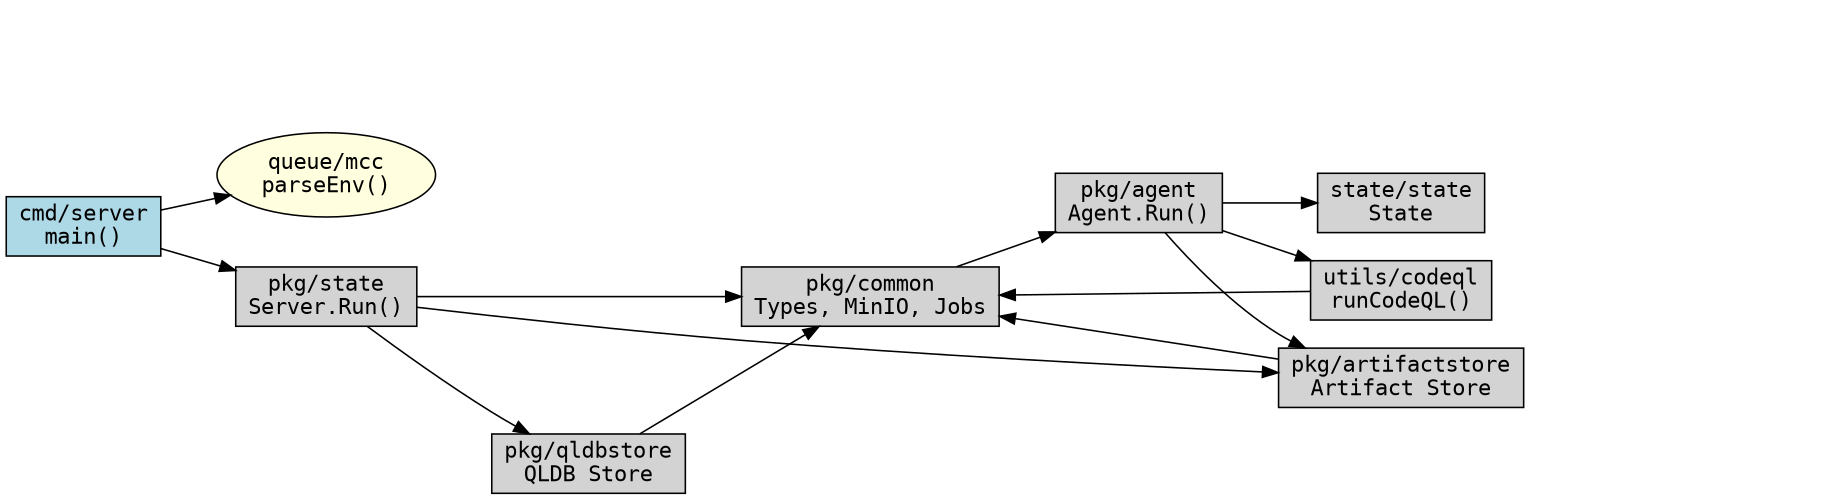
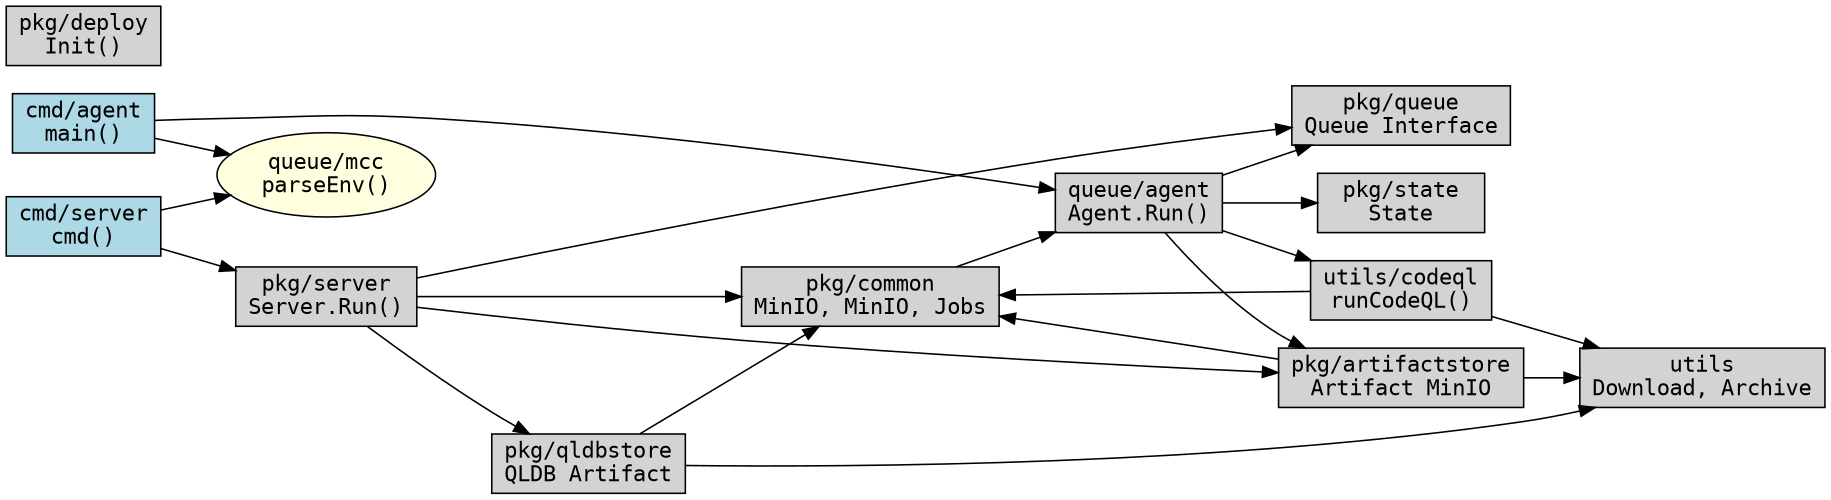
node "pkg/deploy Init()": added
node "pkg/queue Queue Interface": added
node "cmd/agent main()": added
node "pkg/agent Agent.Run()": label "pkg/agent Agent.Run()" -> "queue/agent Agent.Run()"
node "state/state State": label "state/state State" -> "pkg/state State"
node "cmd/server main()": label "cmd/server main()" -> "cmd/server cmd()"
node "pkg/state Server.Run()": label "pkg/state Server.Run()" -> "pkg/server Server.Run()"
node "pkg/common Types, MinIO, Jobs": label "pkg/common Types, MinIO, Jobs" -> "pkg/common MinIO, MinIO, Jobs"
node "pkg/artifactstore Artifact Store": label "pkg/artifactstore Artifact Store" -> "pkg/artifactstore Artifact MinIO"
node "utils Download, Archive": added
node "pkg/qldbstore QLDB Store": label "pkg/qldbstore QLDB Store" -> "pkg/qldbstore QLDB Artifact"
